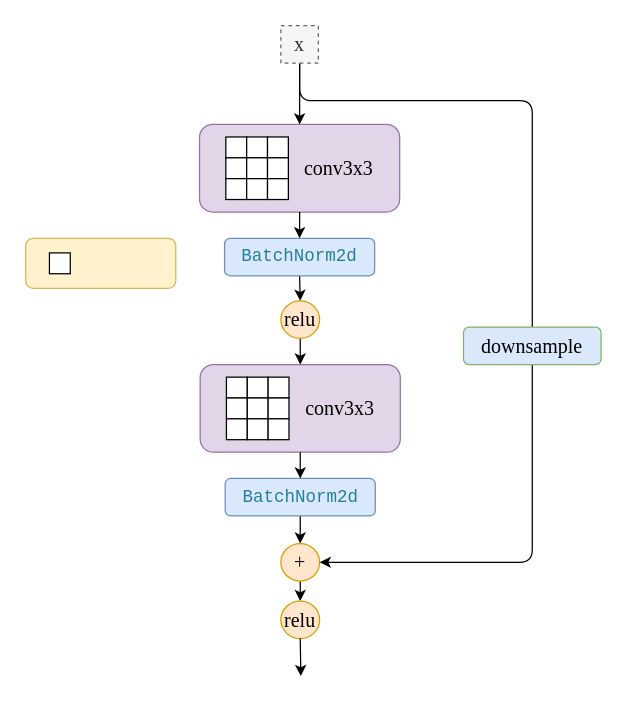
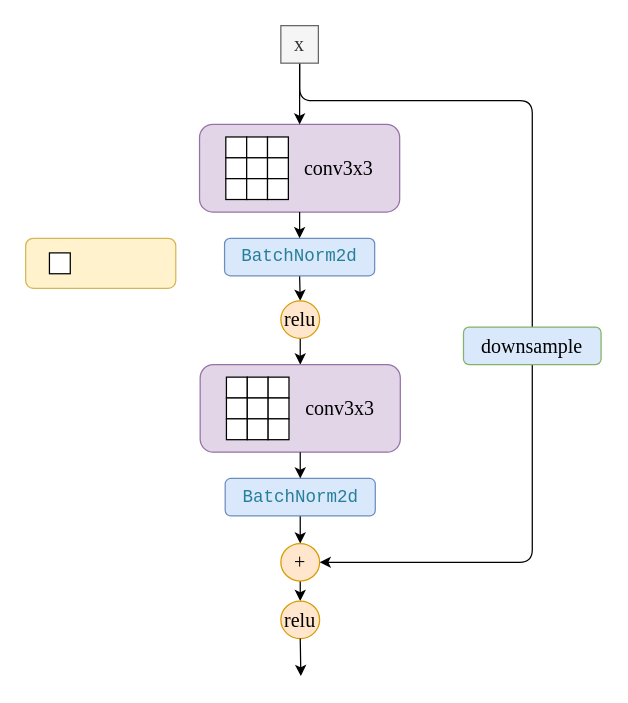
node "x": style dashed -> solid
